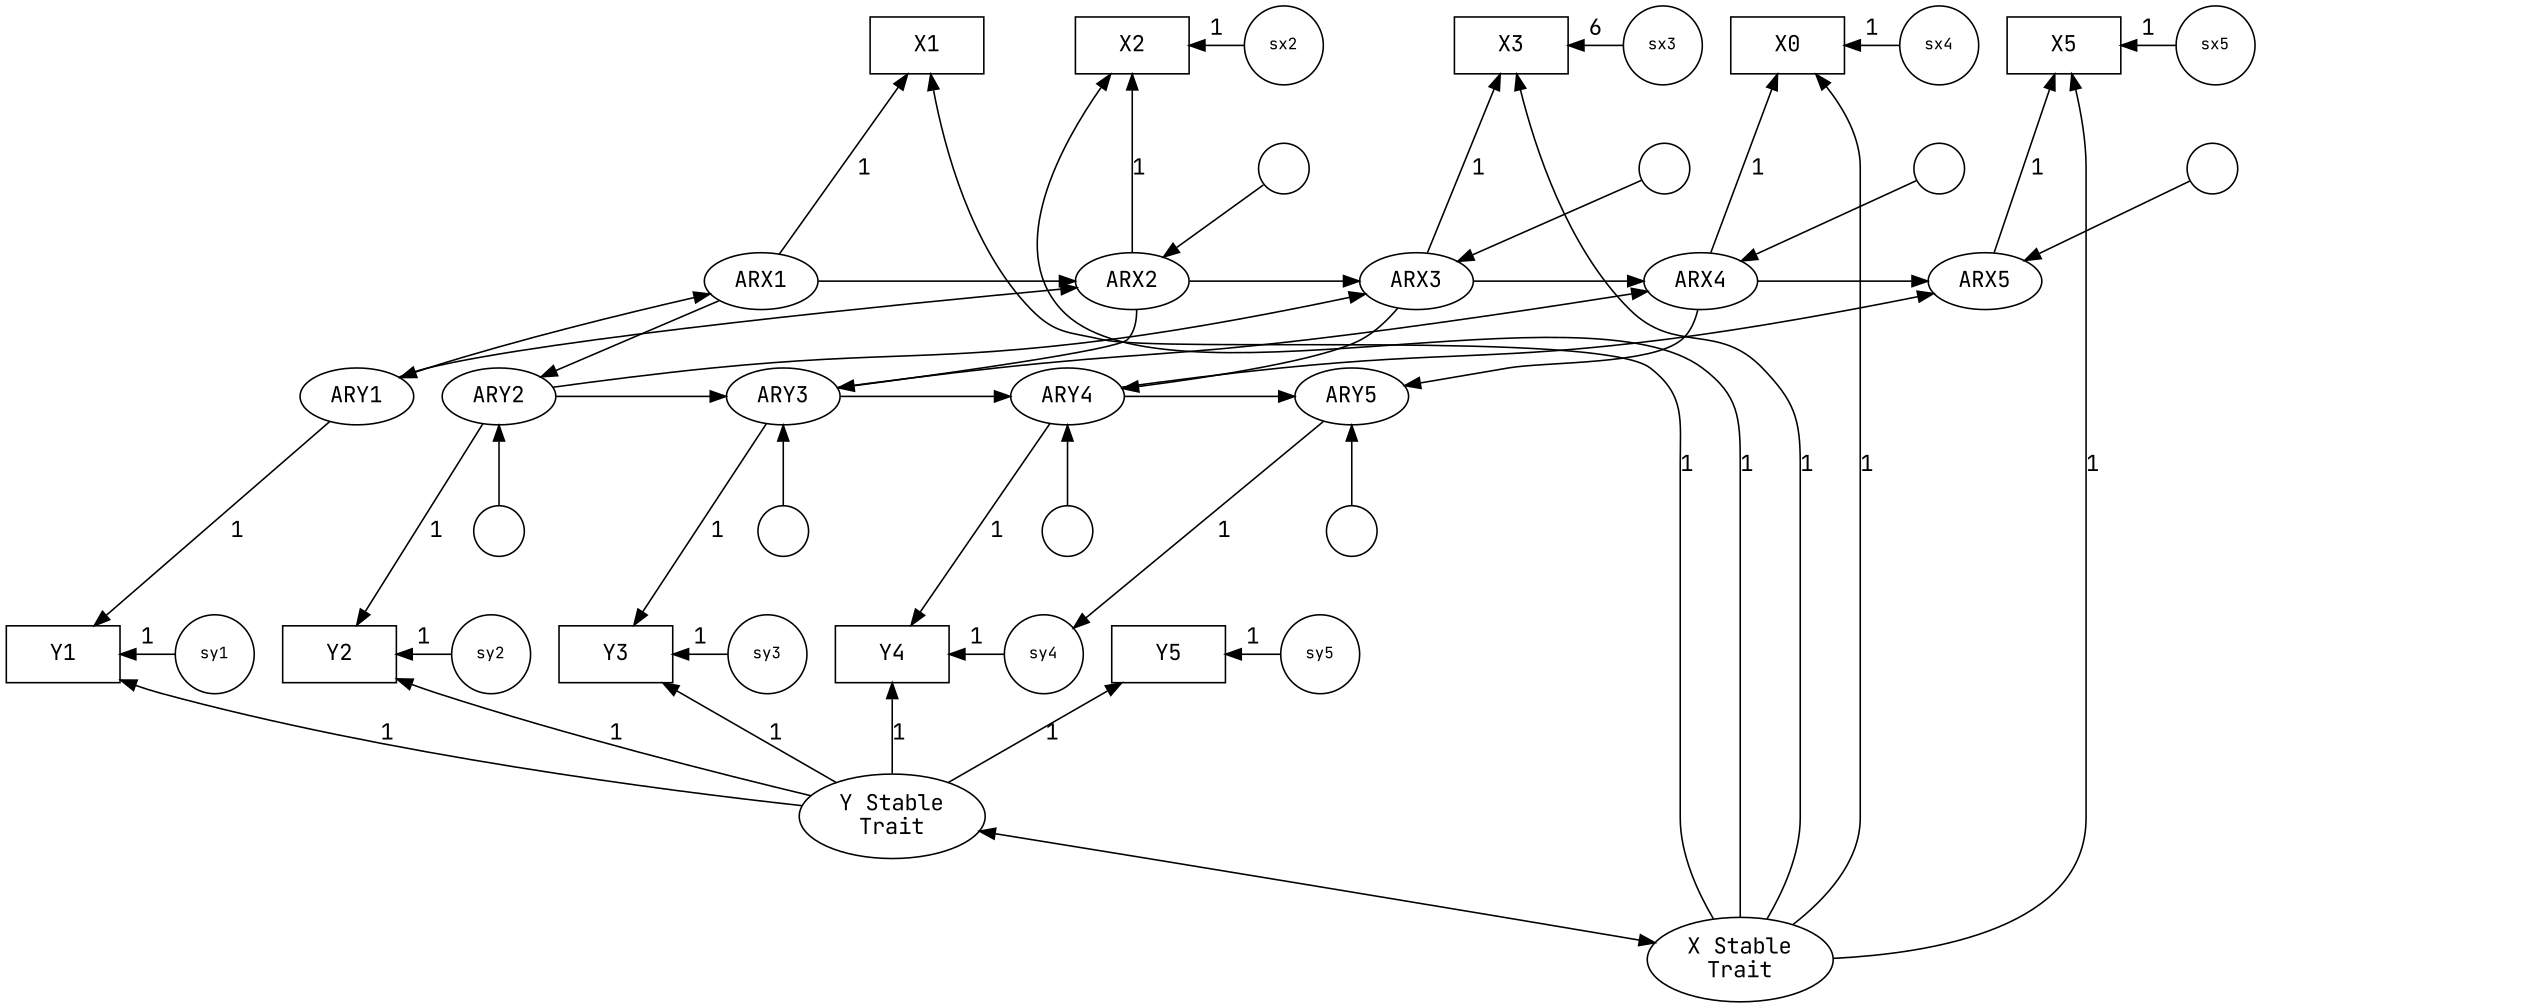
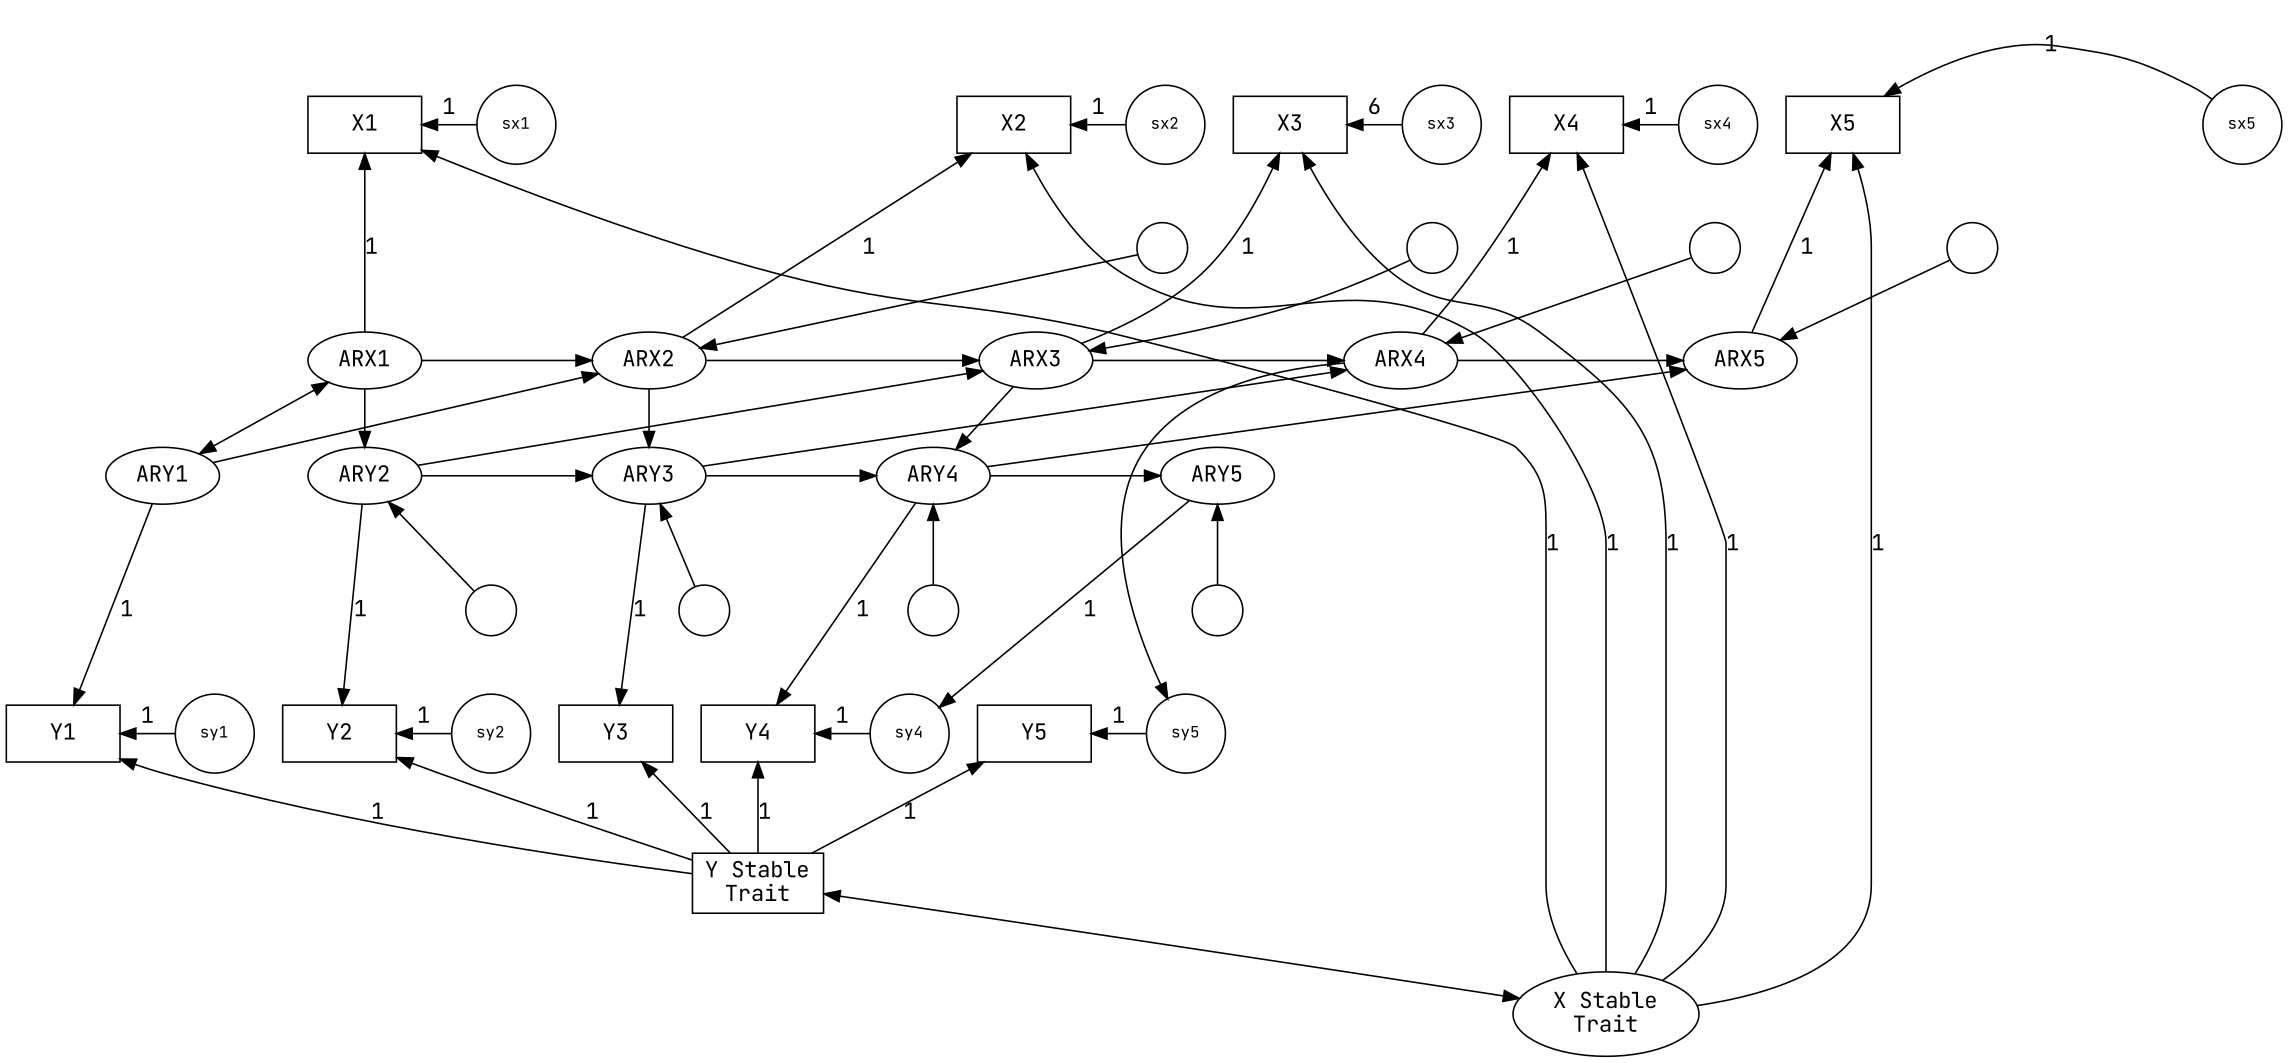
node "X0": label "X0" -> "X4"
node "sx1": added
edge "ARX4" -> "ARY5": now "ARX4" -> "sy5"
node "sy3": removed
node "Y Stable Trait": shape ellipse -> box
